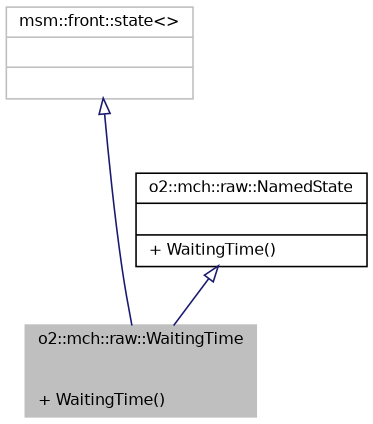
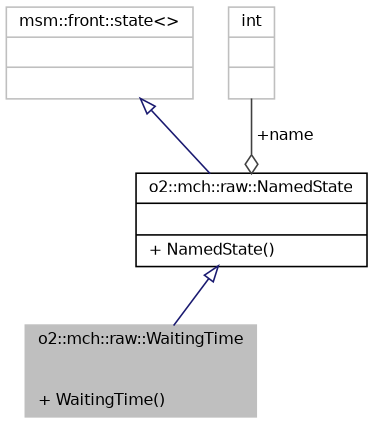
node "int": added
edge "o2::mch::raw::WaitingTime" -> "msm::front::state<>": now "o2::mch::raw::NamedState" -> "msm::front::state<>"
node "o2::mch::raw::NamedState": text "+ WaitingTime()" -> "+ NamedState()"
